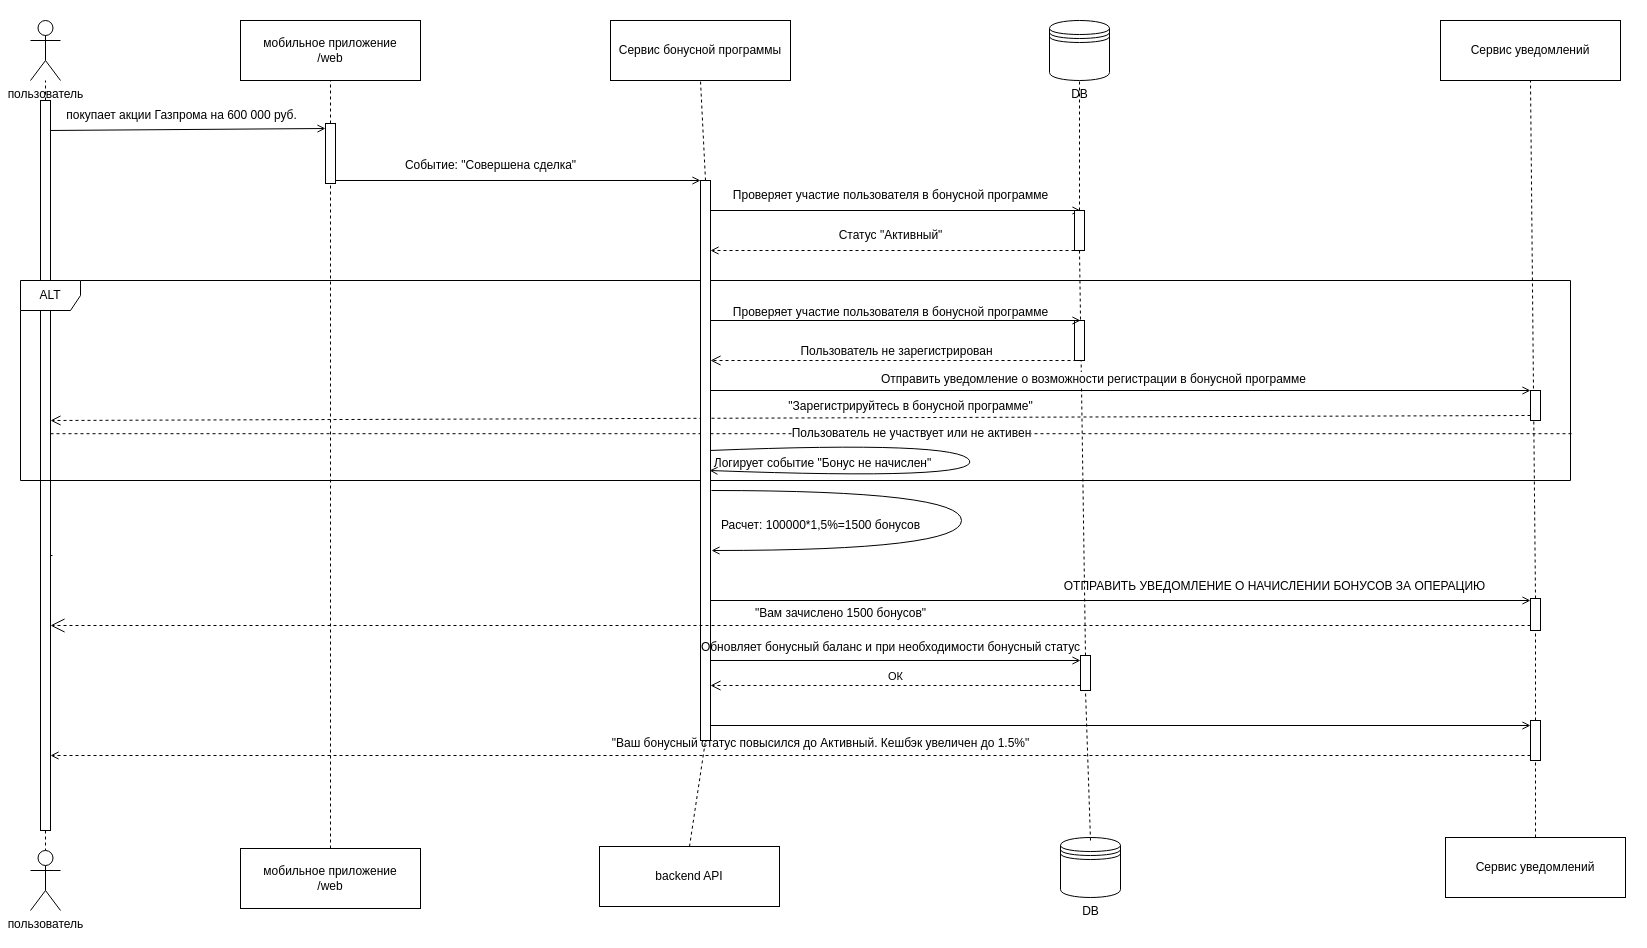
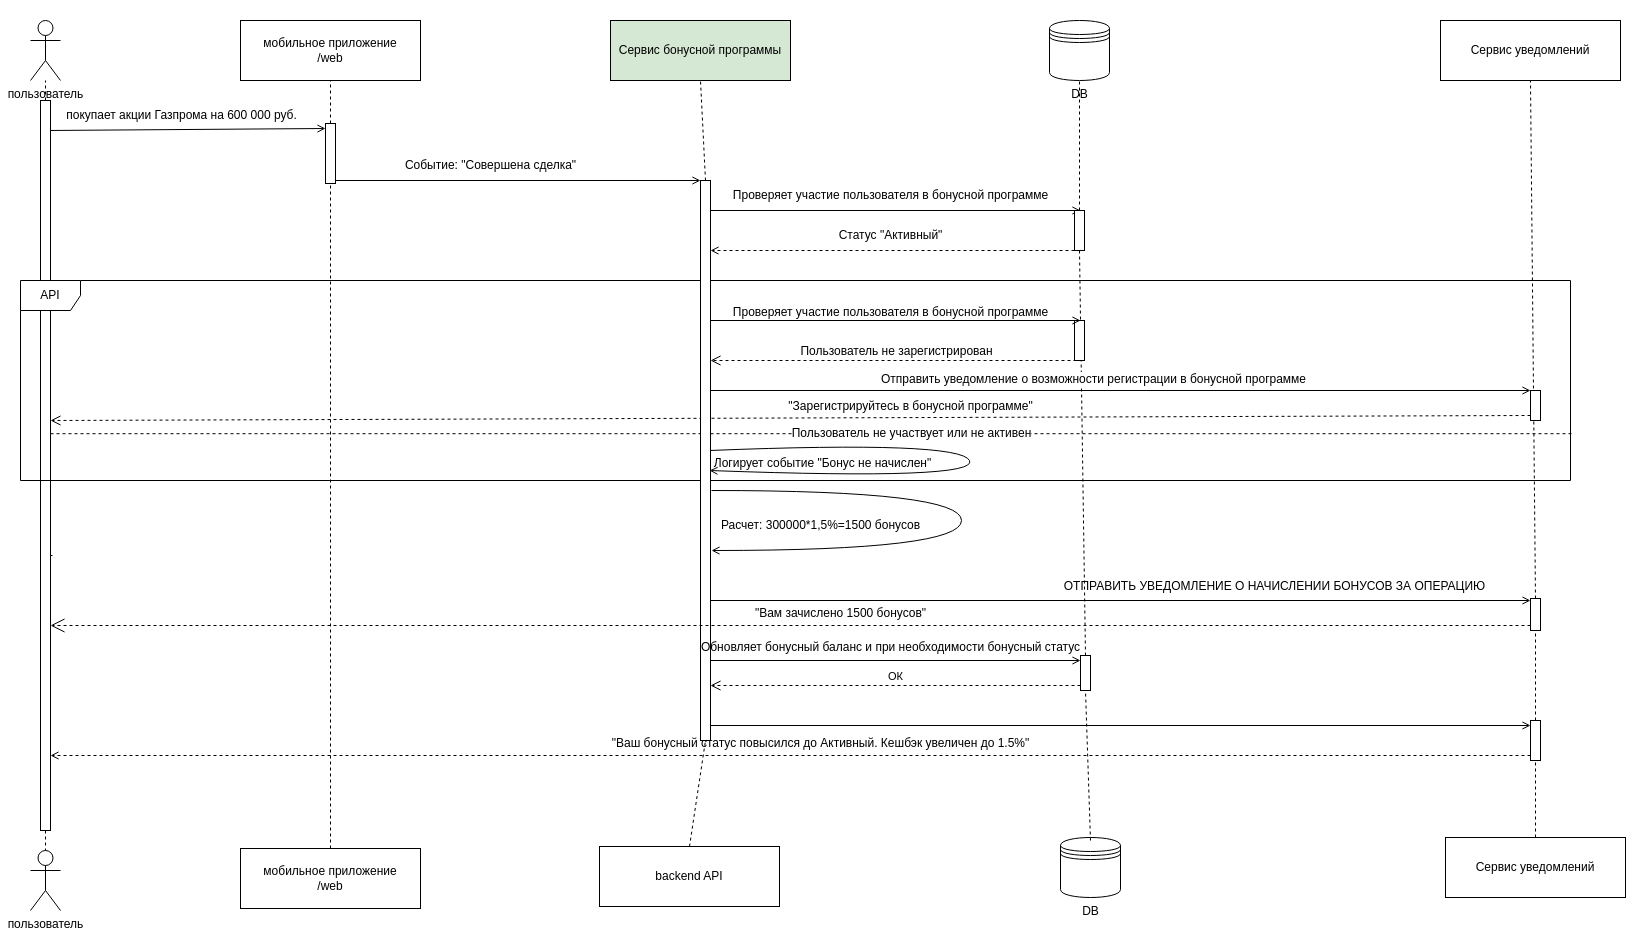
node "Сервис бонусной программы": fillcolor #ffffff -> #d5e8d4
node "ALT": label "ALT" -> "API"
node "Расчет: 100000*1,5%=1500 бонусов": label "Расчет: 100000*1,5%=1500 бонусов" -> "Расчет: 300000*1,5%=1500 бонусов"
